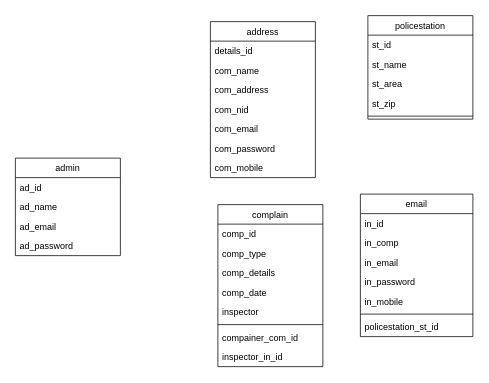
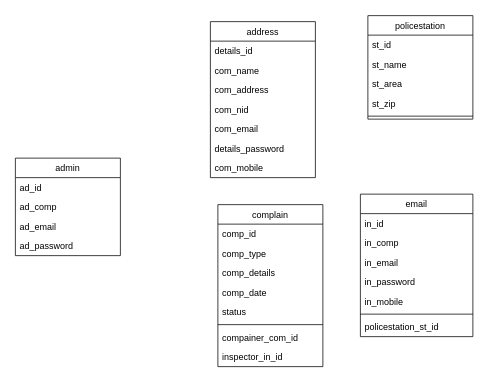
node "com_password": label "com_password" -> "details_password"
node "ad_name": label "ad_name" -> "ad_comp"
node "inspector": label "inspector" -> "status"
